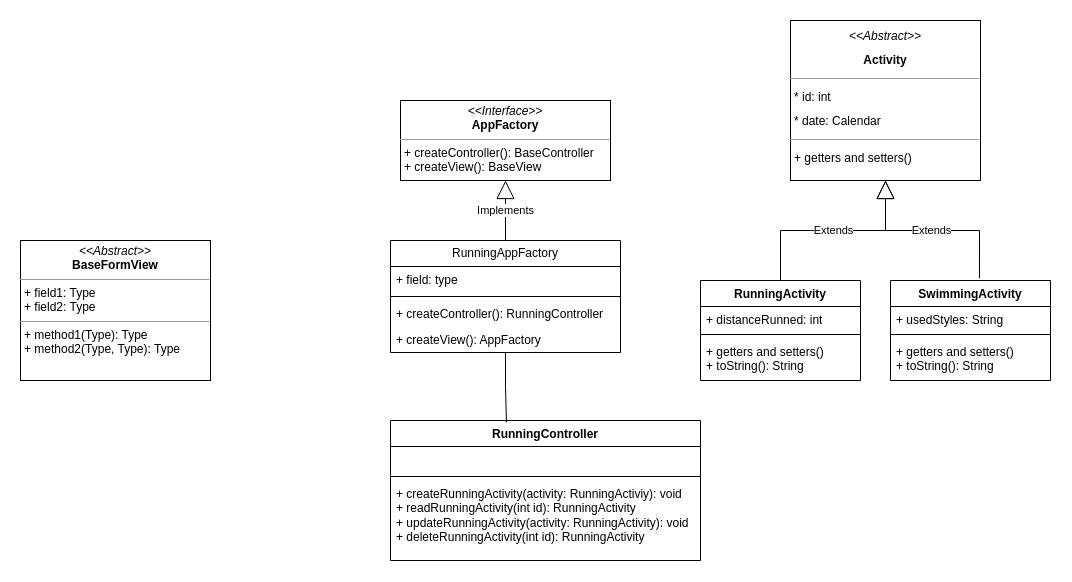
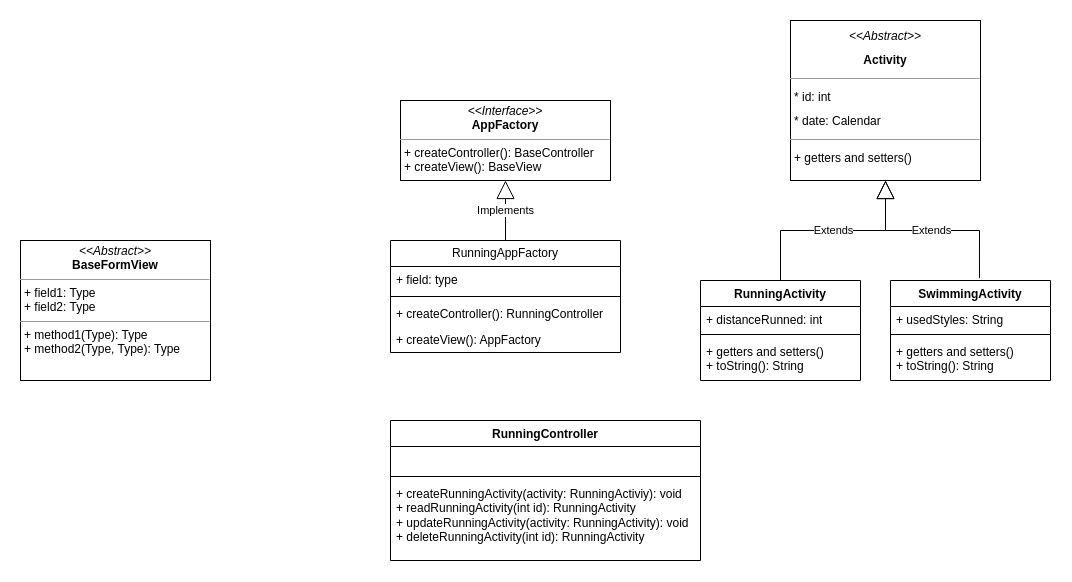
edge "RunningAppFactory" -- "RunningController": removed
